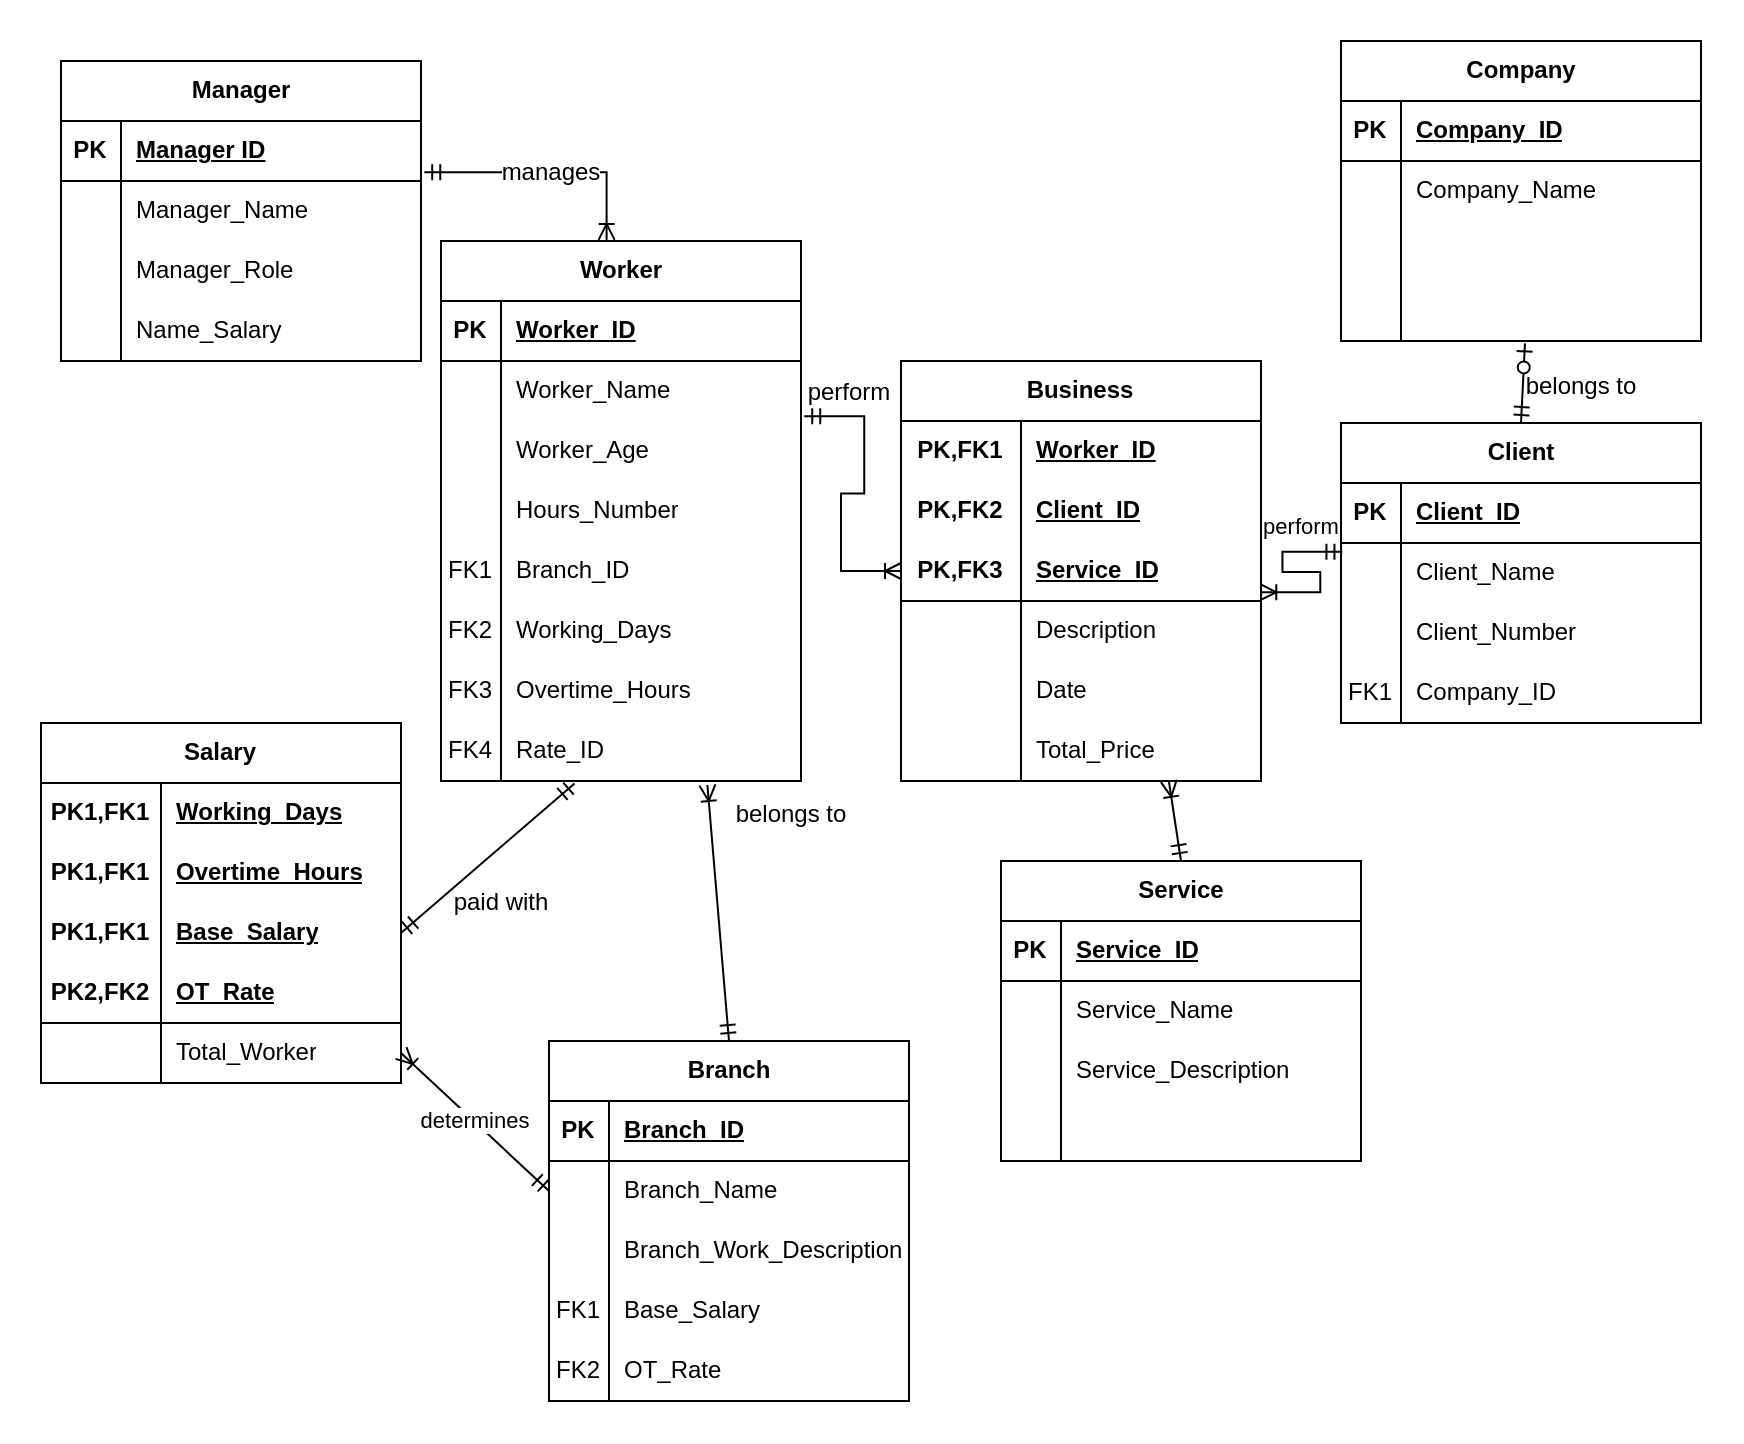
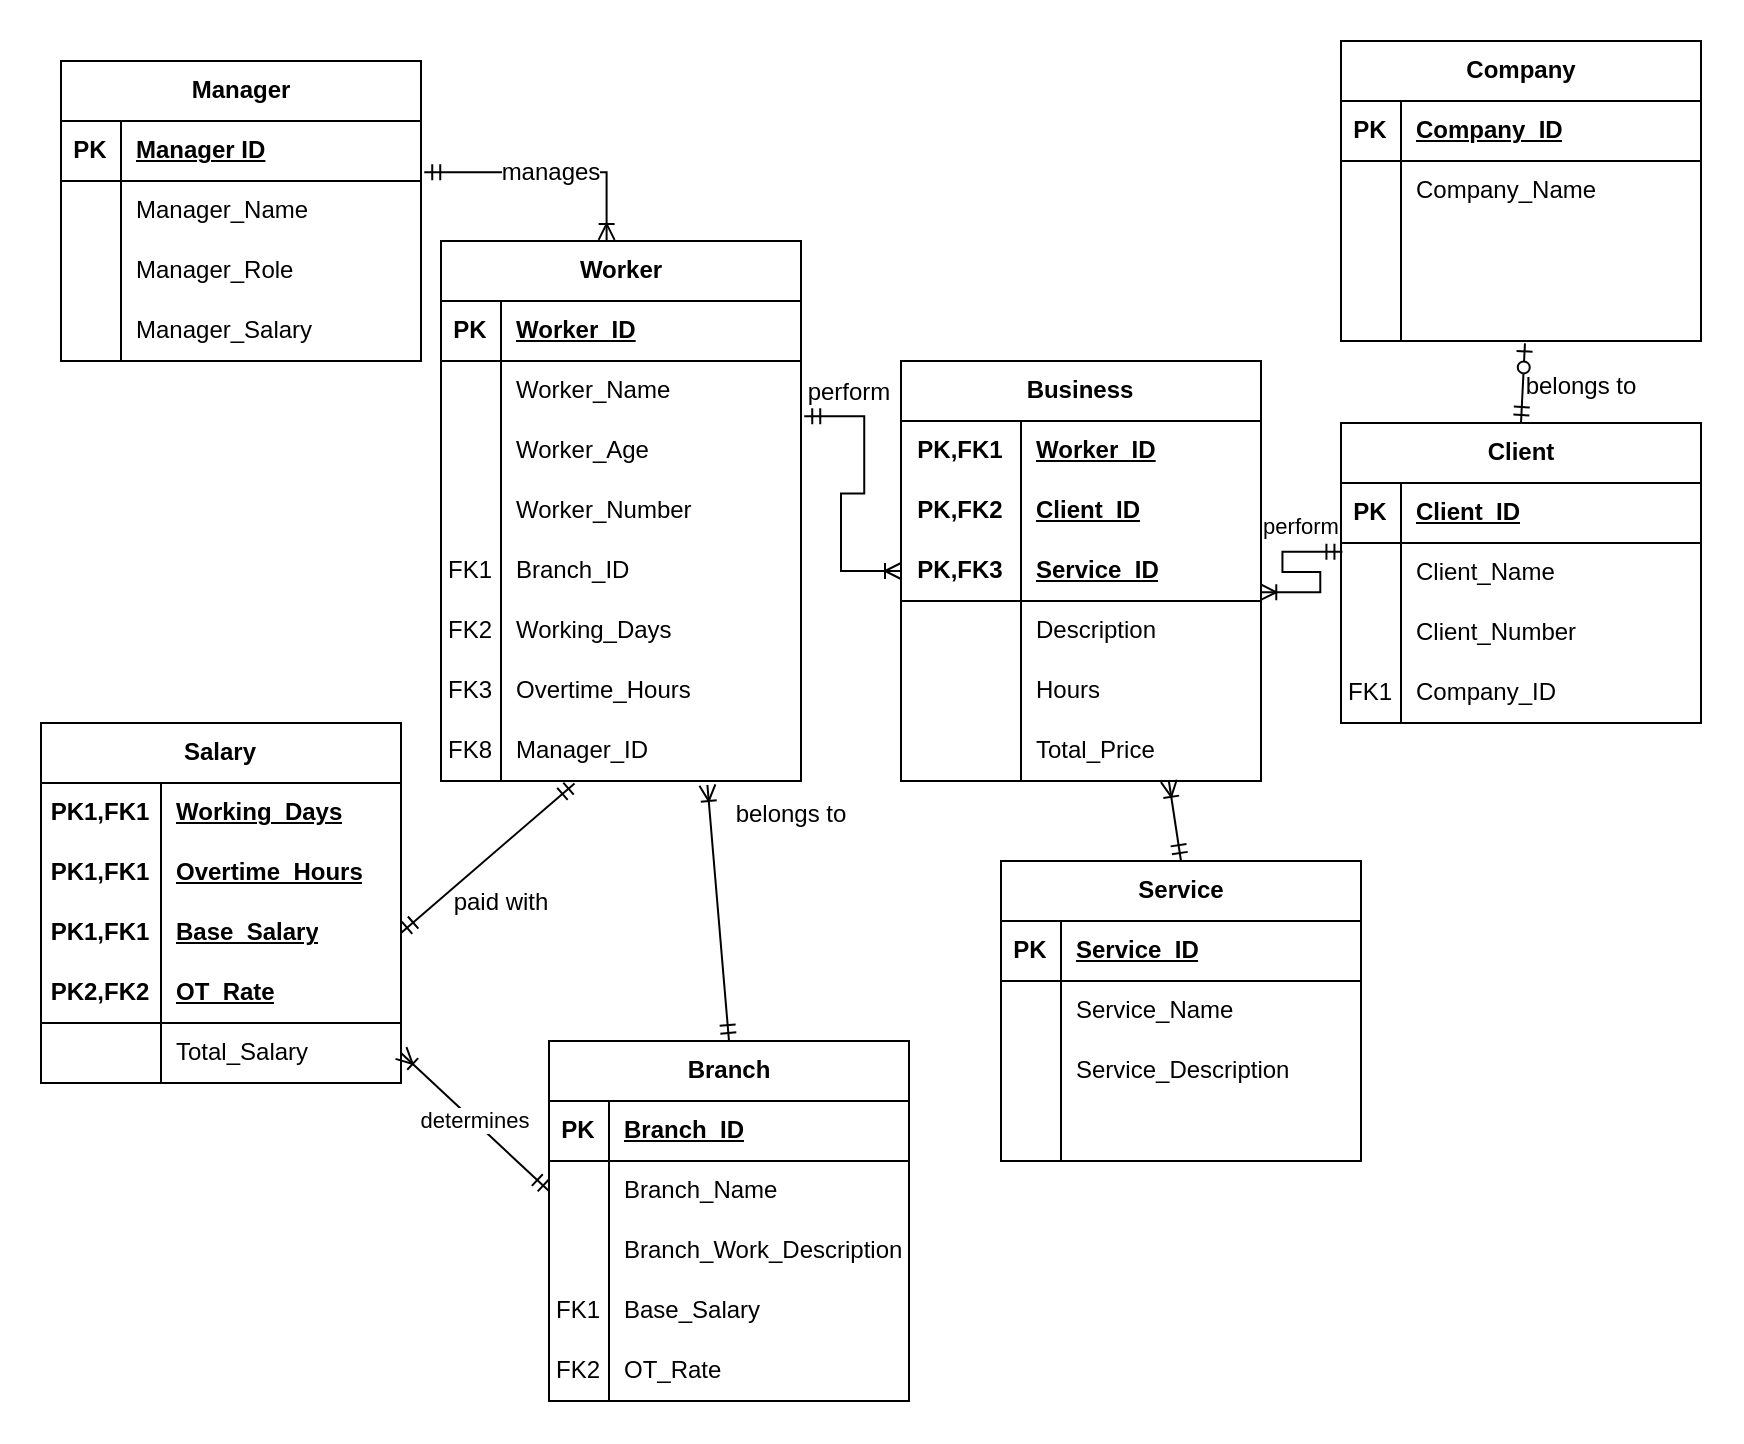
node "Name_Salary": label "Name_Salary" -> "Manager_Salary"
node "Hours_Number": label "Hours_Number" -> "Worker_Number"
node "Date": label "Date" -> "Hours"
node "FK4": label "FK4" -> "FK8"
node "Rate_ID": label "Rate_ID" -> "Manager_ID"
node "Total_Worker": label "Total_Worker" -> "Total_Salary"
